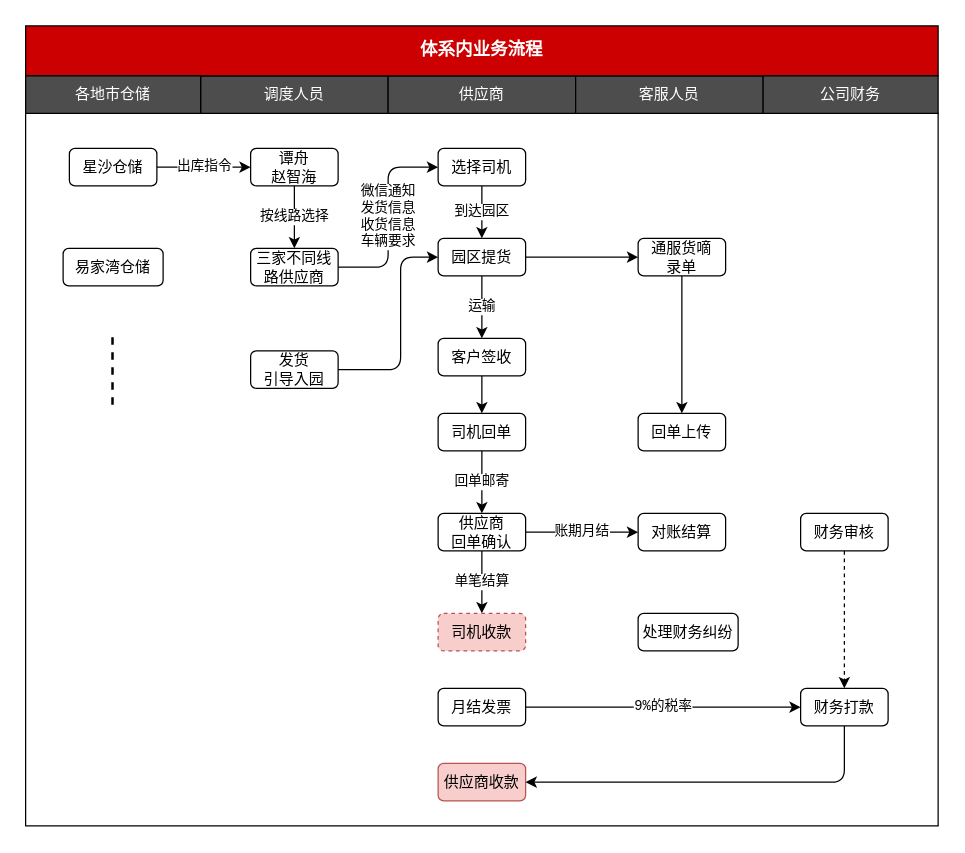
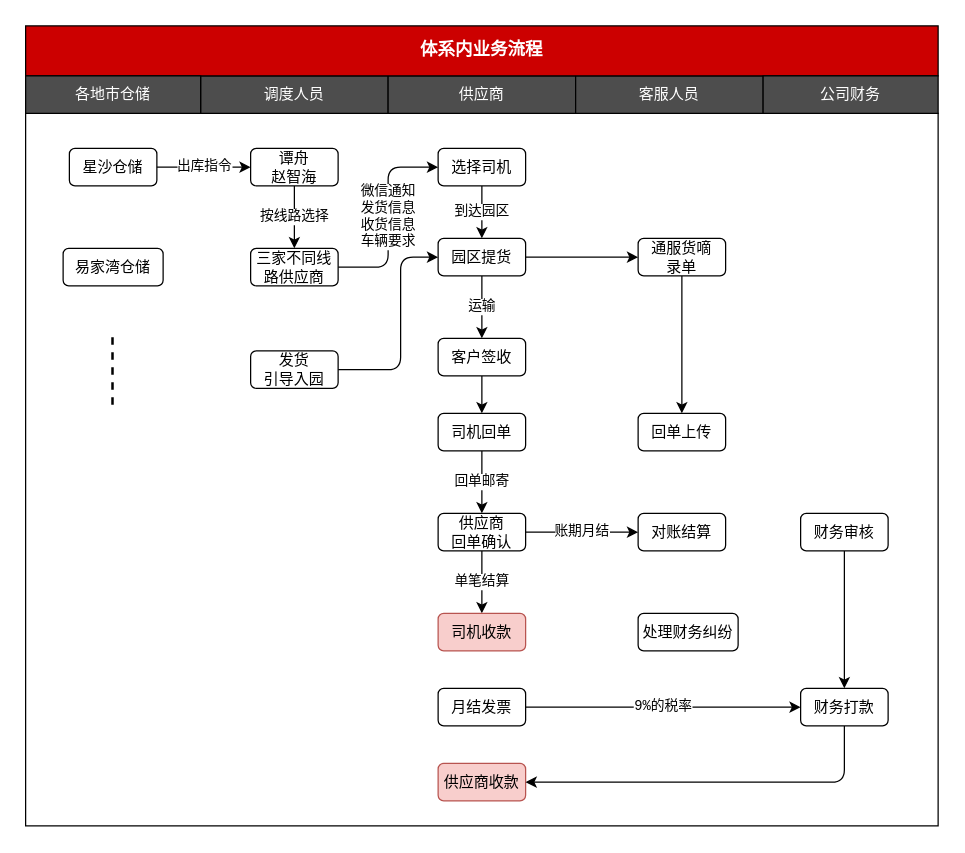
edge "财务审核" -> "财务打款": style dashed -> solid
node "司机收款": style dashed -> solid
